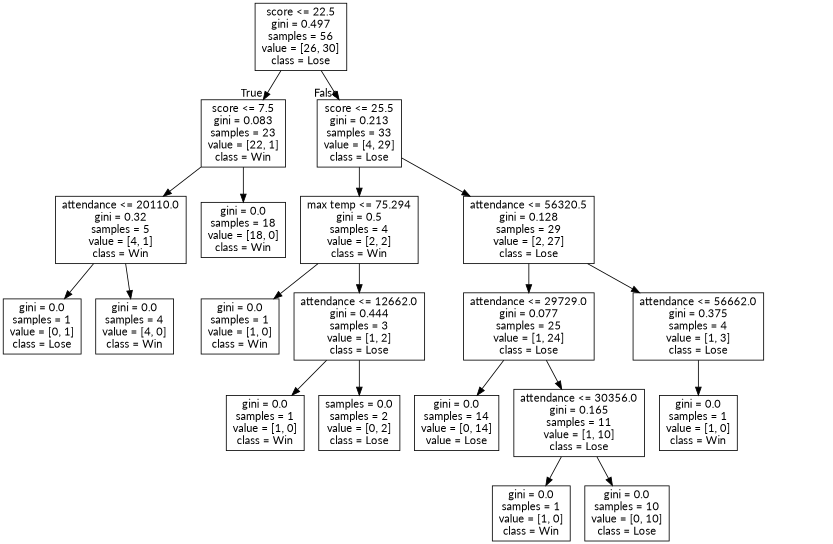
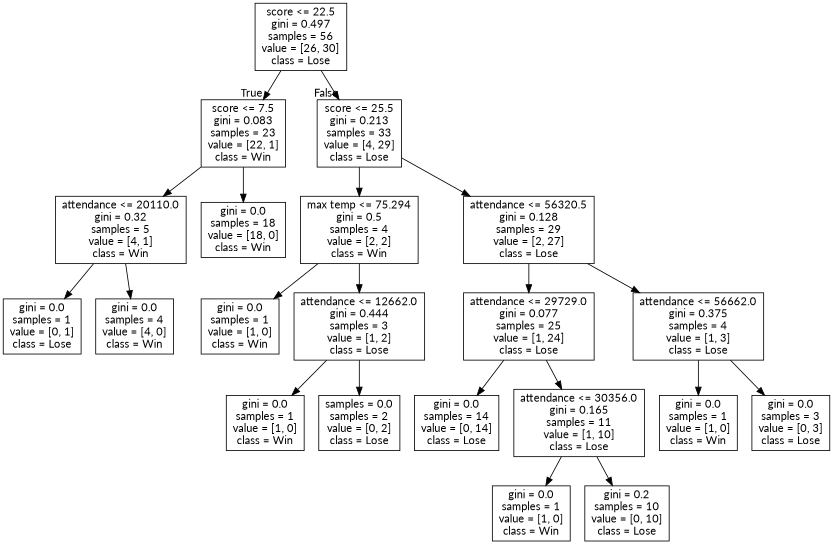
node "gini = 0.0 samples = 14 value = [0, 14] value = Lose": label "gini = 0.0 samples = 14 value = [0, 14] value = Lose" -> "gini = 0.0 samples = 14 value = [0, 14] class = Lose"
node "gini = 0.0 samples = 3 value = [0, 3] class = Lose": added
node "gini = 0.0 samples = 10 value = [0, 10] class = Lose": label "gini = 0.0 samples = 10 value = [0, 10] class = Lose" -> "gini = 0.2 samples = 10 value = [0, 10] class = Lose"
